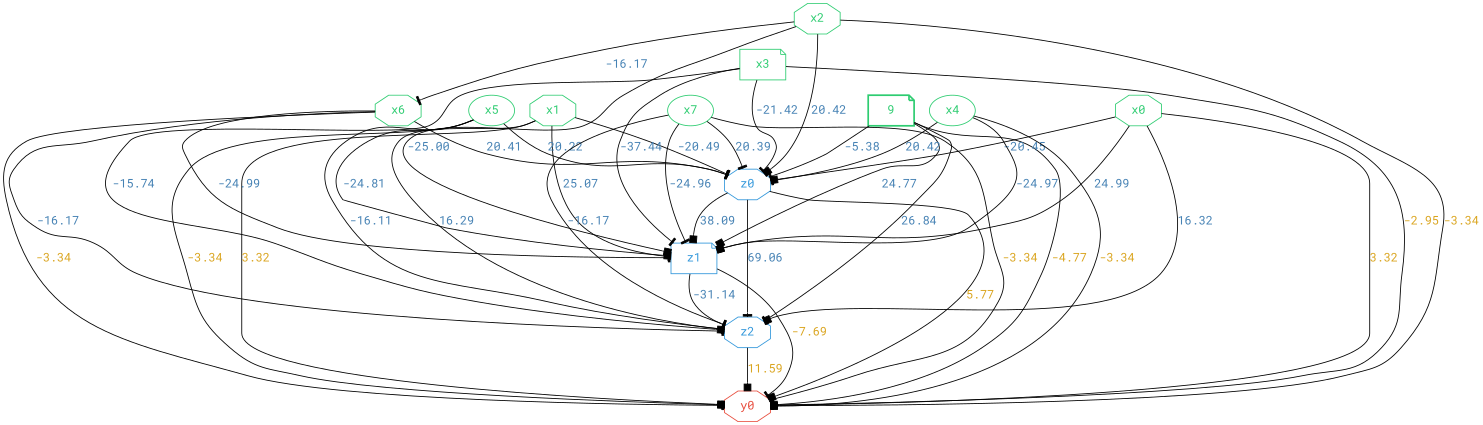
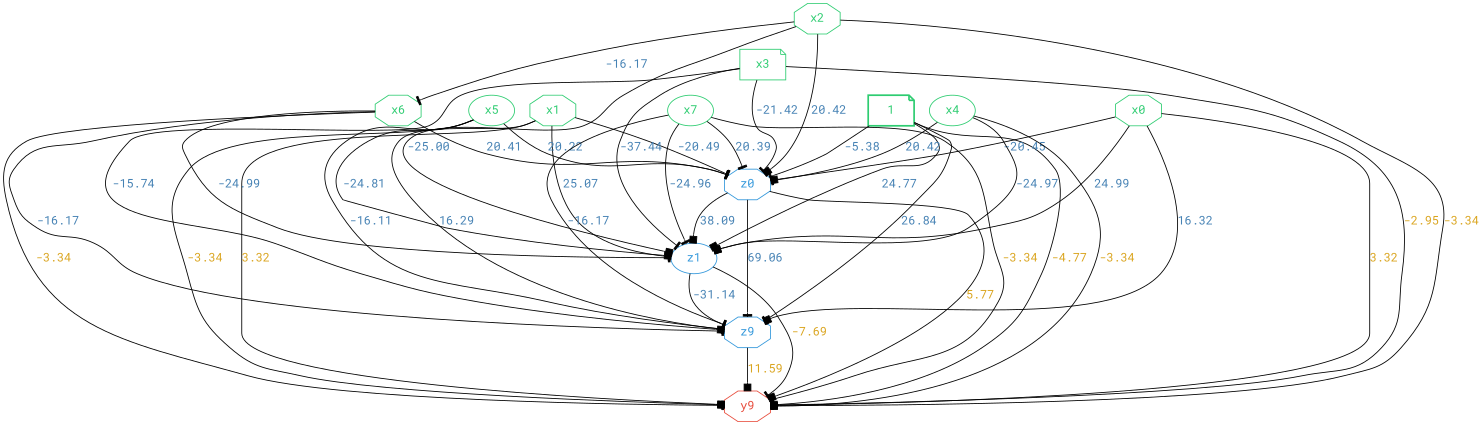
node "9": label "9" -> "1"
node "z1": shape note -> ellipse
node "z2": label "z2" -> "z9"
node "y0": label "y0" -> "y9"
